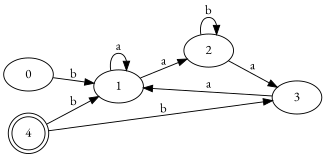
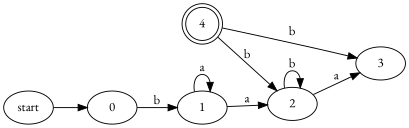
edge "3" -> "1": removed, label "a"
node "start": added
edge "4" -> "1": now "4" -> "2"
